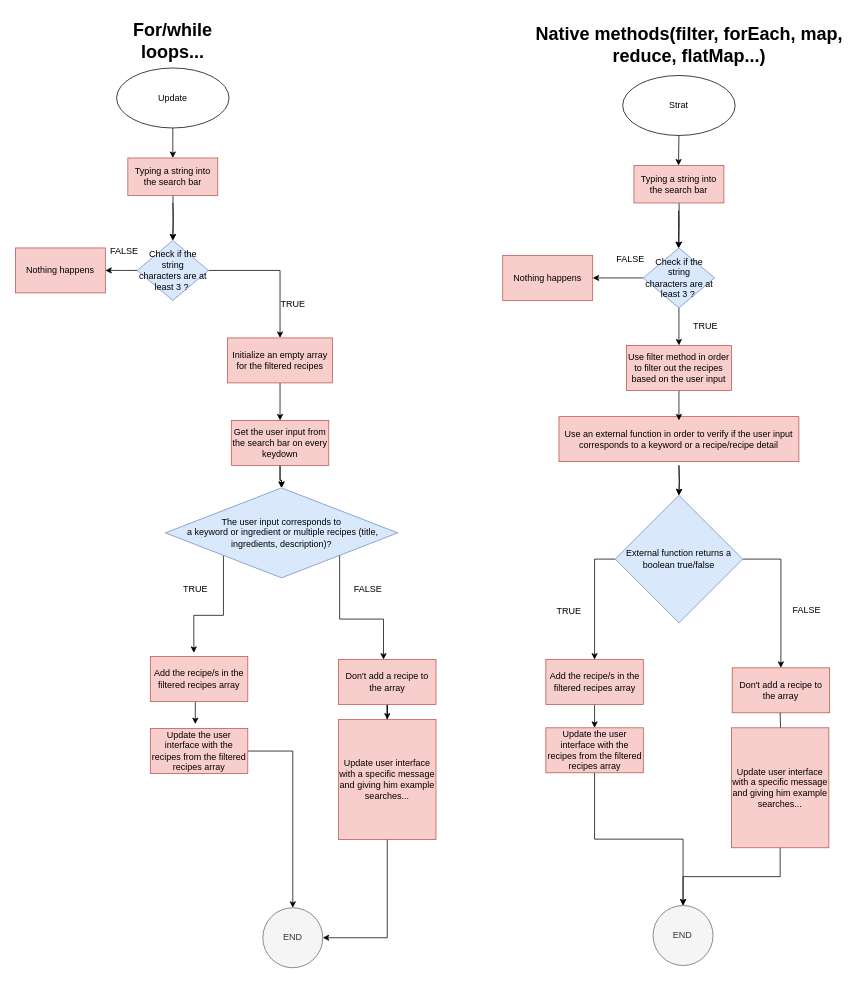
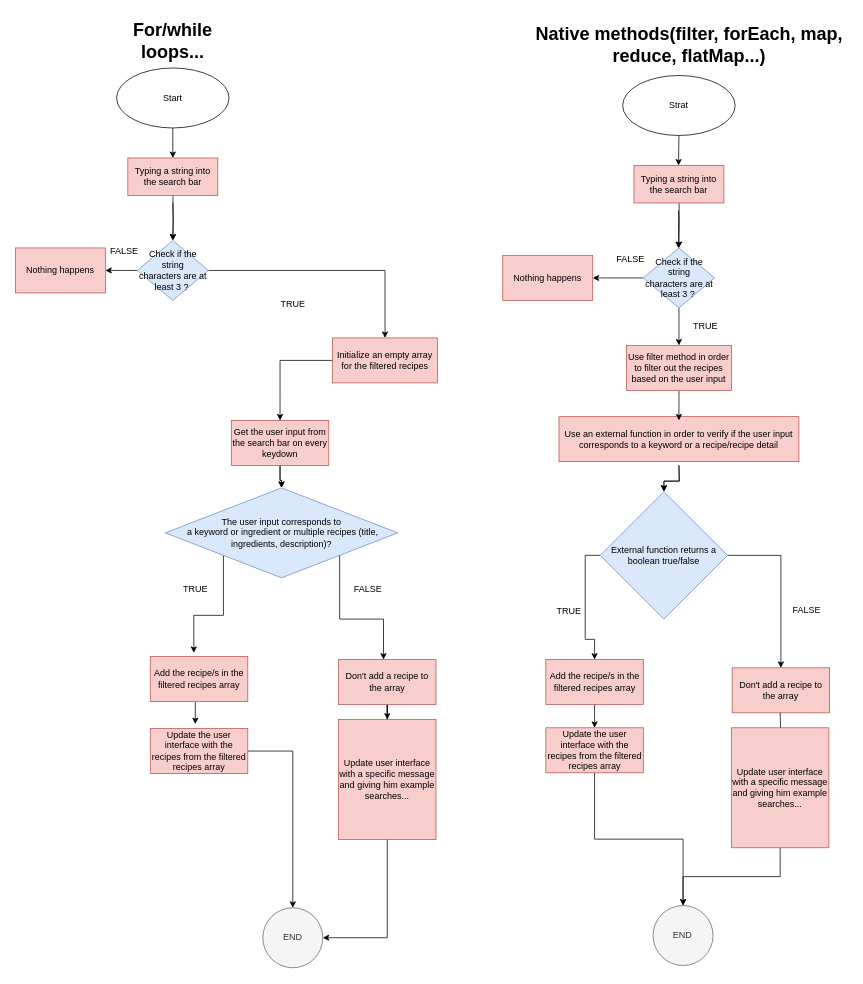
node "Update": label "Update" -> "Start"
node "Initialize an empty array for the filtered recipes": moved (280, 360) -> (385, 360)
node "External function returns a boolean true/false": moved (679, 559) -> (664, 555)
